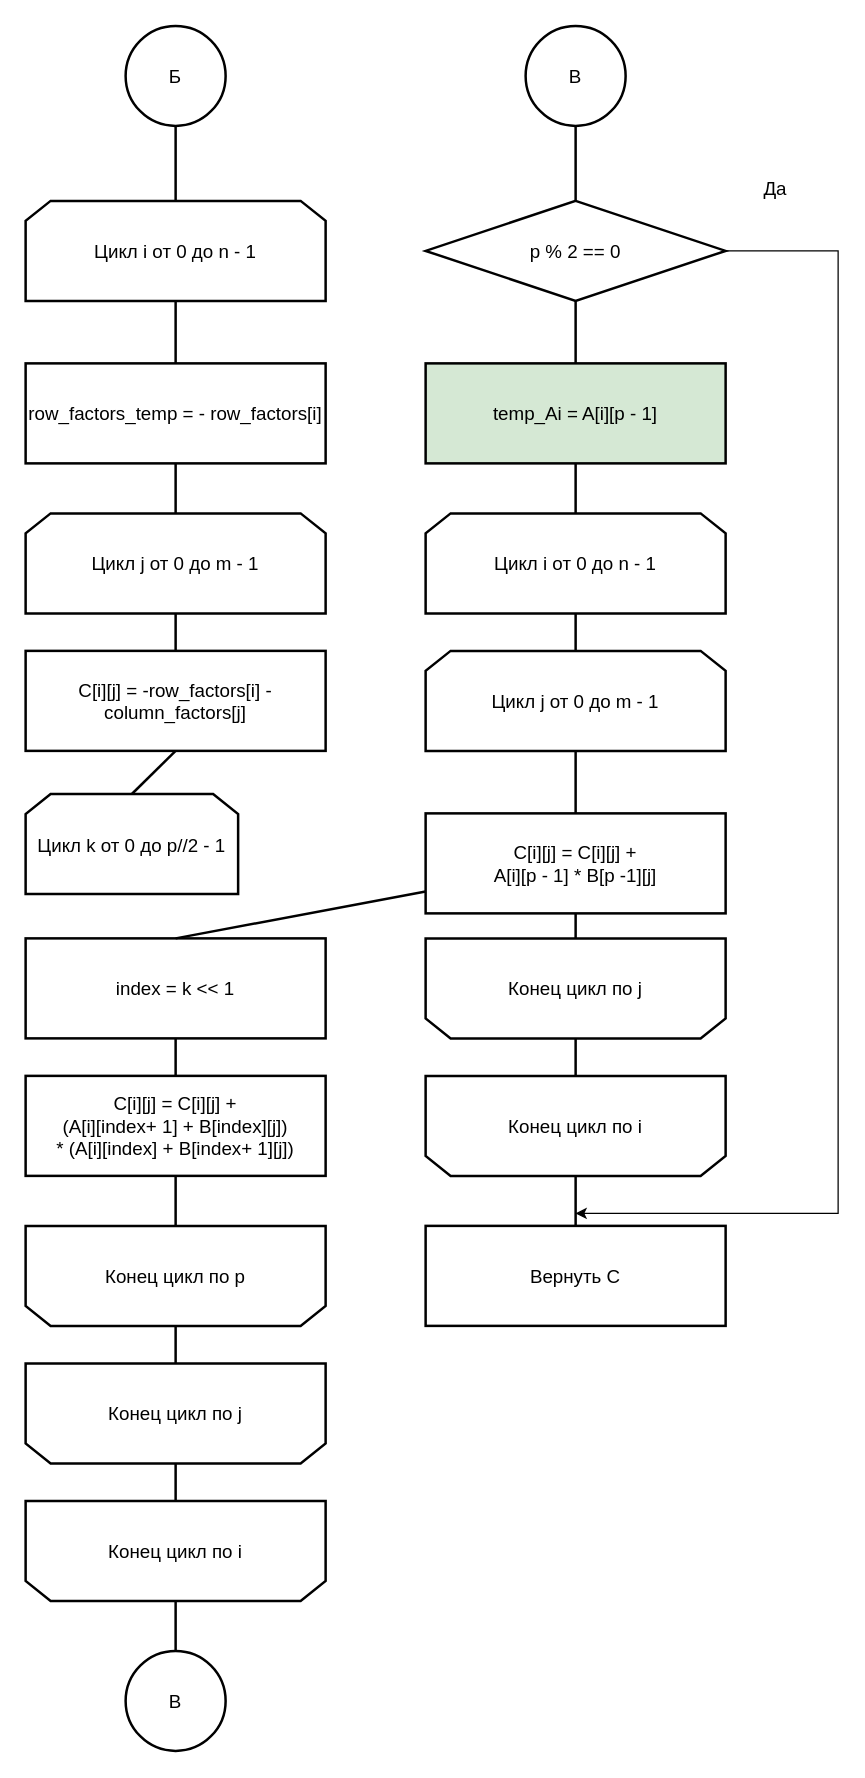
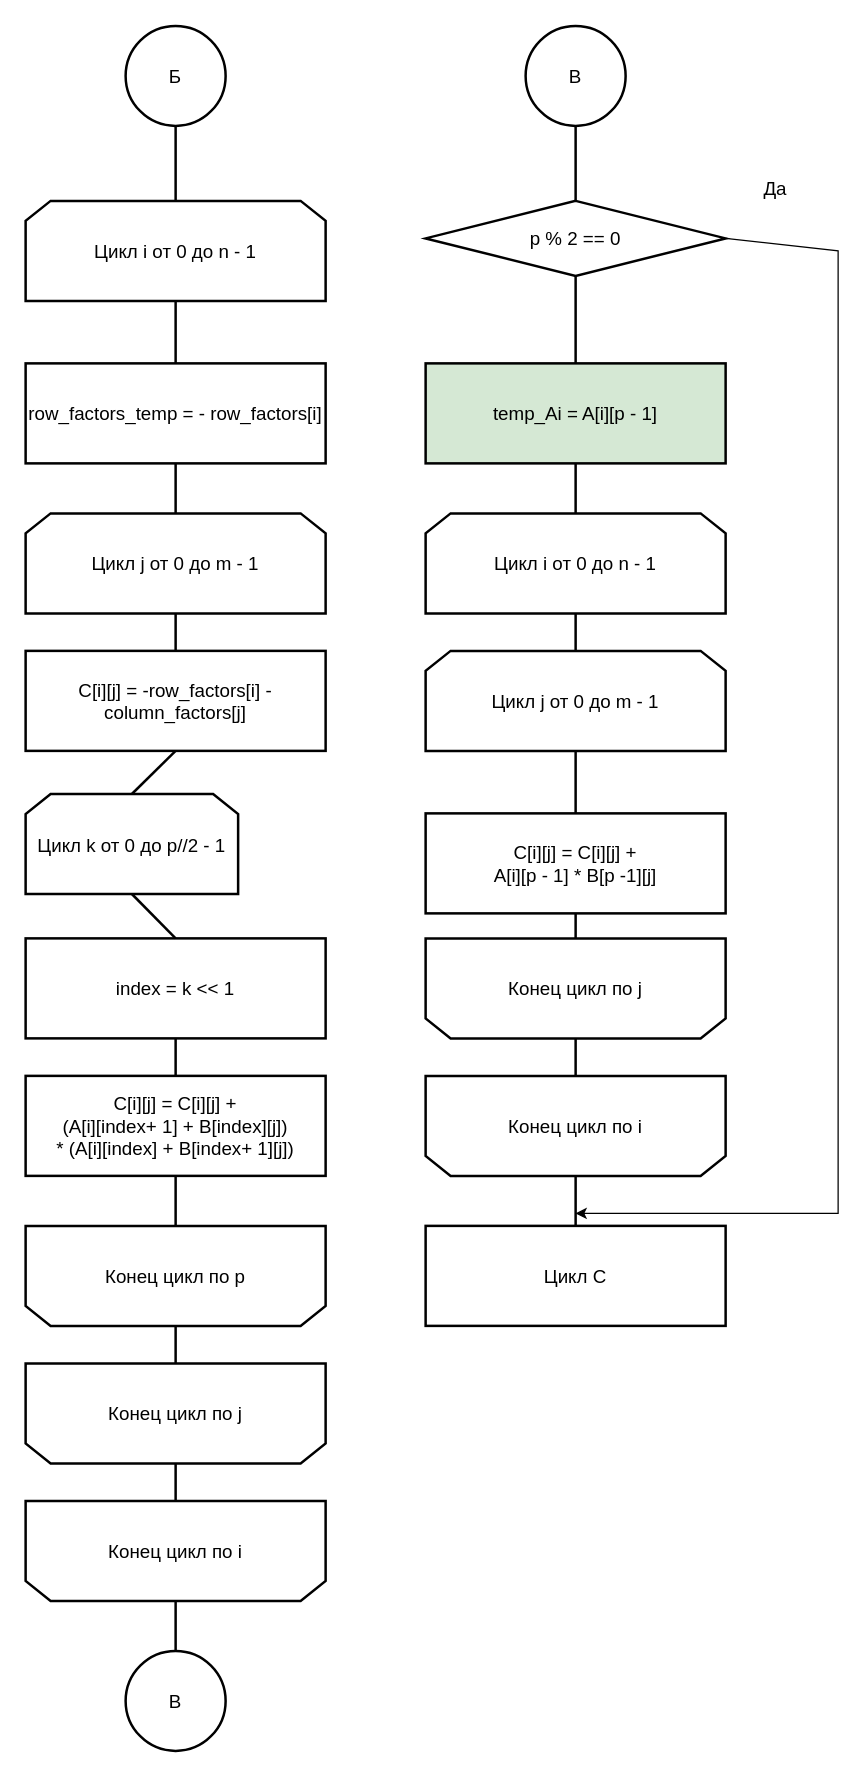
node "p % 2 == 0": size 300x100 -> 300x75
edge "C[i][j] = C[i][j] + A[i][p - 1] * B[p -1][j]" -- "index = k << 1": now "Цикл k от 0 до p//2 - 1" -- "index = k << 1"
node "Вернуть С": label "Вернуть С" -> "Цикл С"
